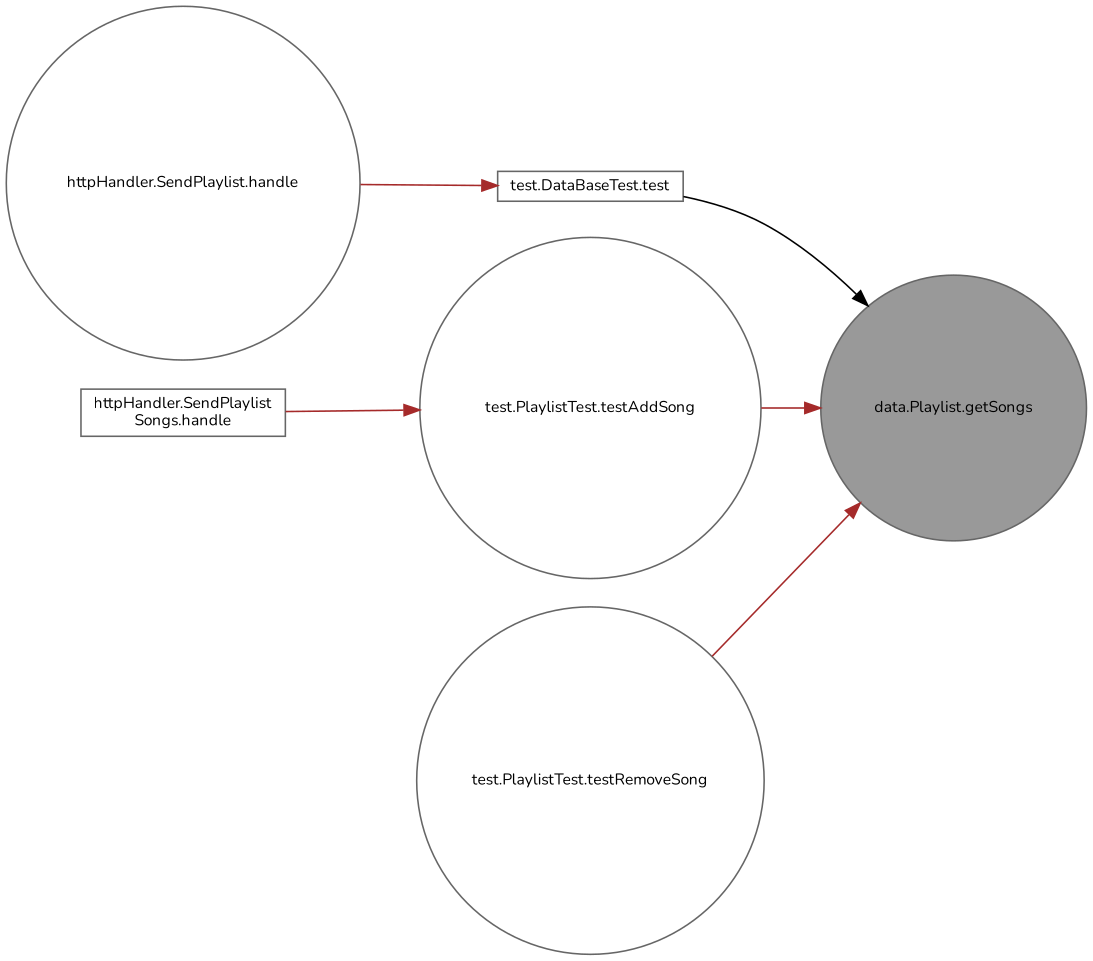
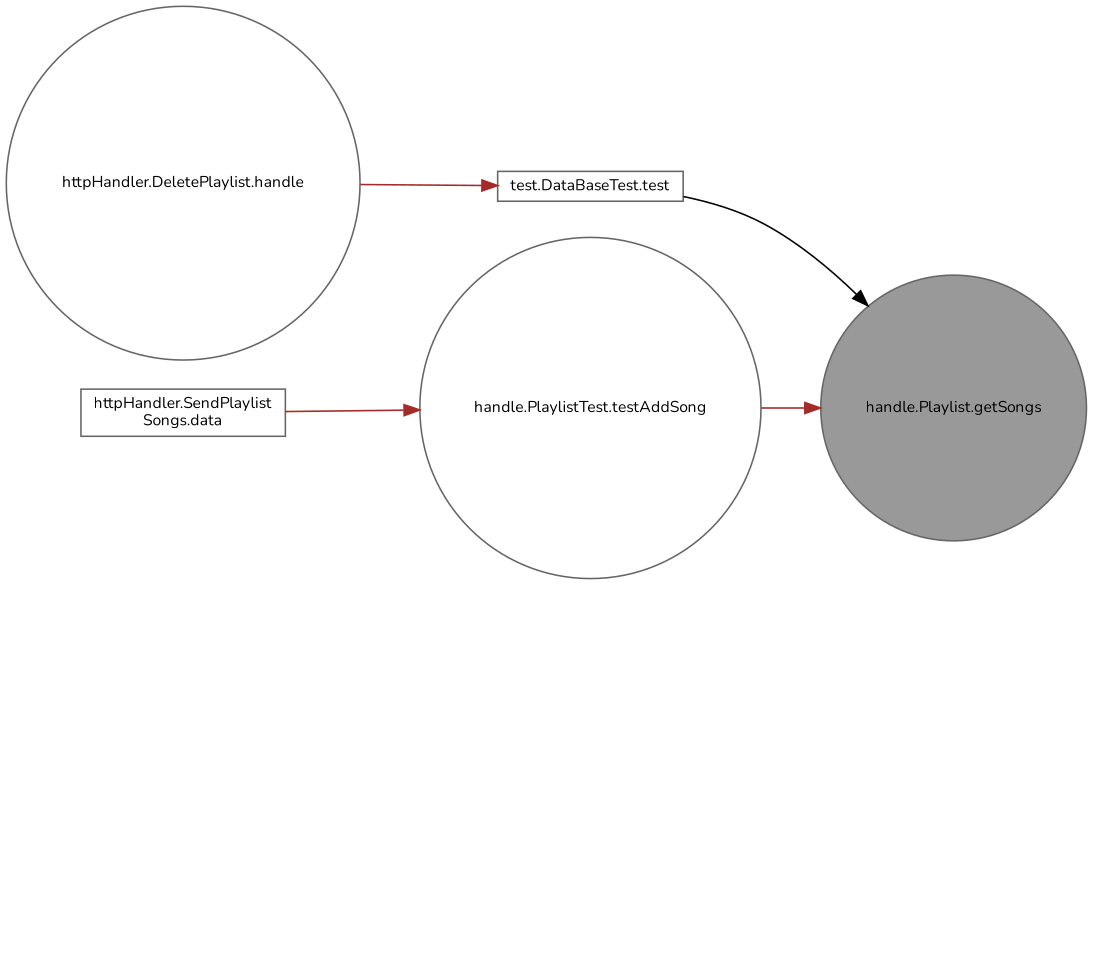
node "httpHandler.SendPlaylist.handle": label "httpHandler.SendPlaylist.handle" -> "httpHandler.DeletePlaylist.handle"
node "test.PlaylistTest.testAddSong": label "test.PlaylistTest.testAddSong" -> "handle.PlaylistTest.testAddSong"
node "data.Playlist.getSongs": label "data.Playlist.getSongs" -> "handle.Playlist.getSongs"
node "httpHandler.SendPlaylist Songs.handle": label "httpHandler.SendPlaylist Songs.handle" -> "httpHandler.SendPlaylist Songs.data"
node "test.PlaylistTest.testRemoveSong": removed
